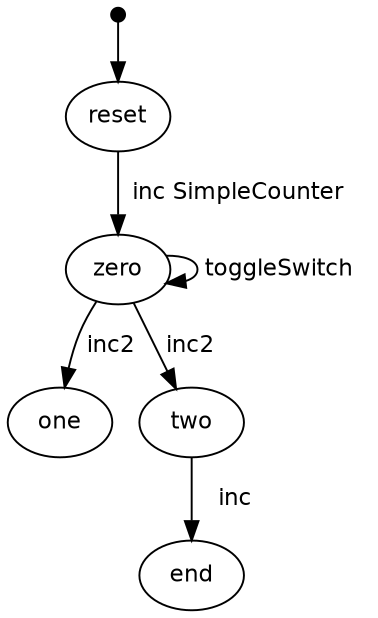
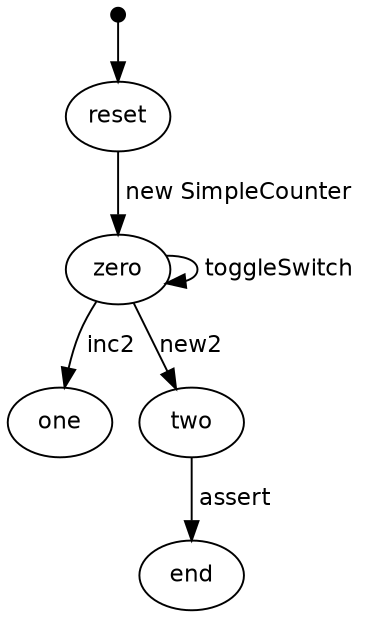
edge "reset" -> "zero": label " inc SimpleCounter " -> " new SimpleCounter "
edge "zero" -> "two": label " inc2 " -> " new2 "
edge "two" -> "end": label " inc " -> " assert "
